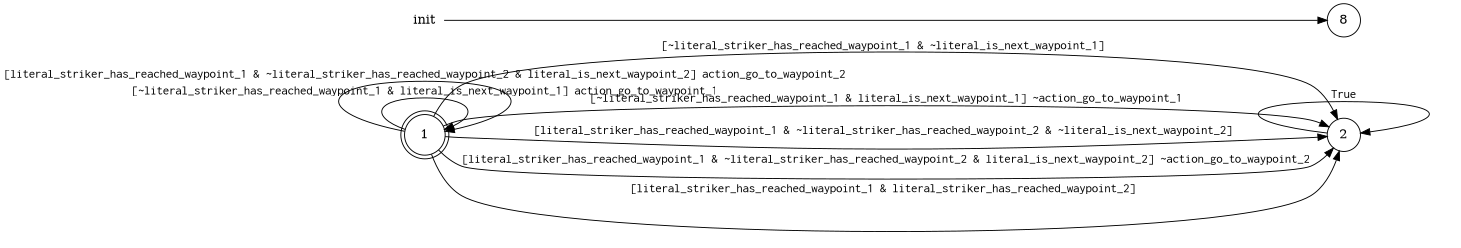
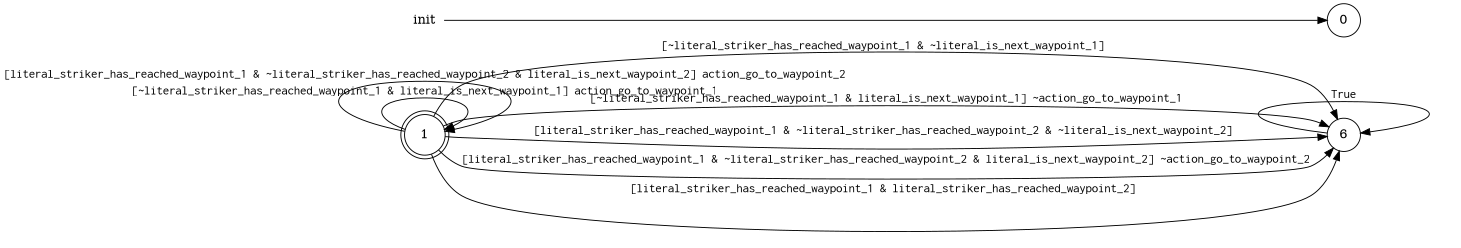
node "8": label "8" -> "0"
node "2": label "2" -> "6"
